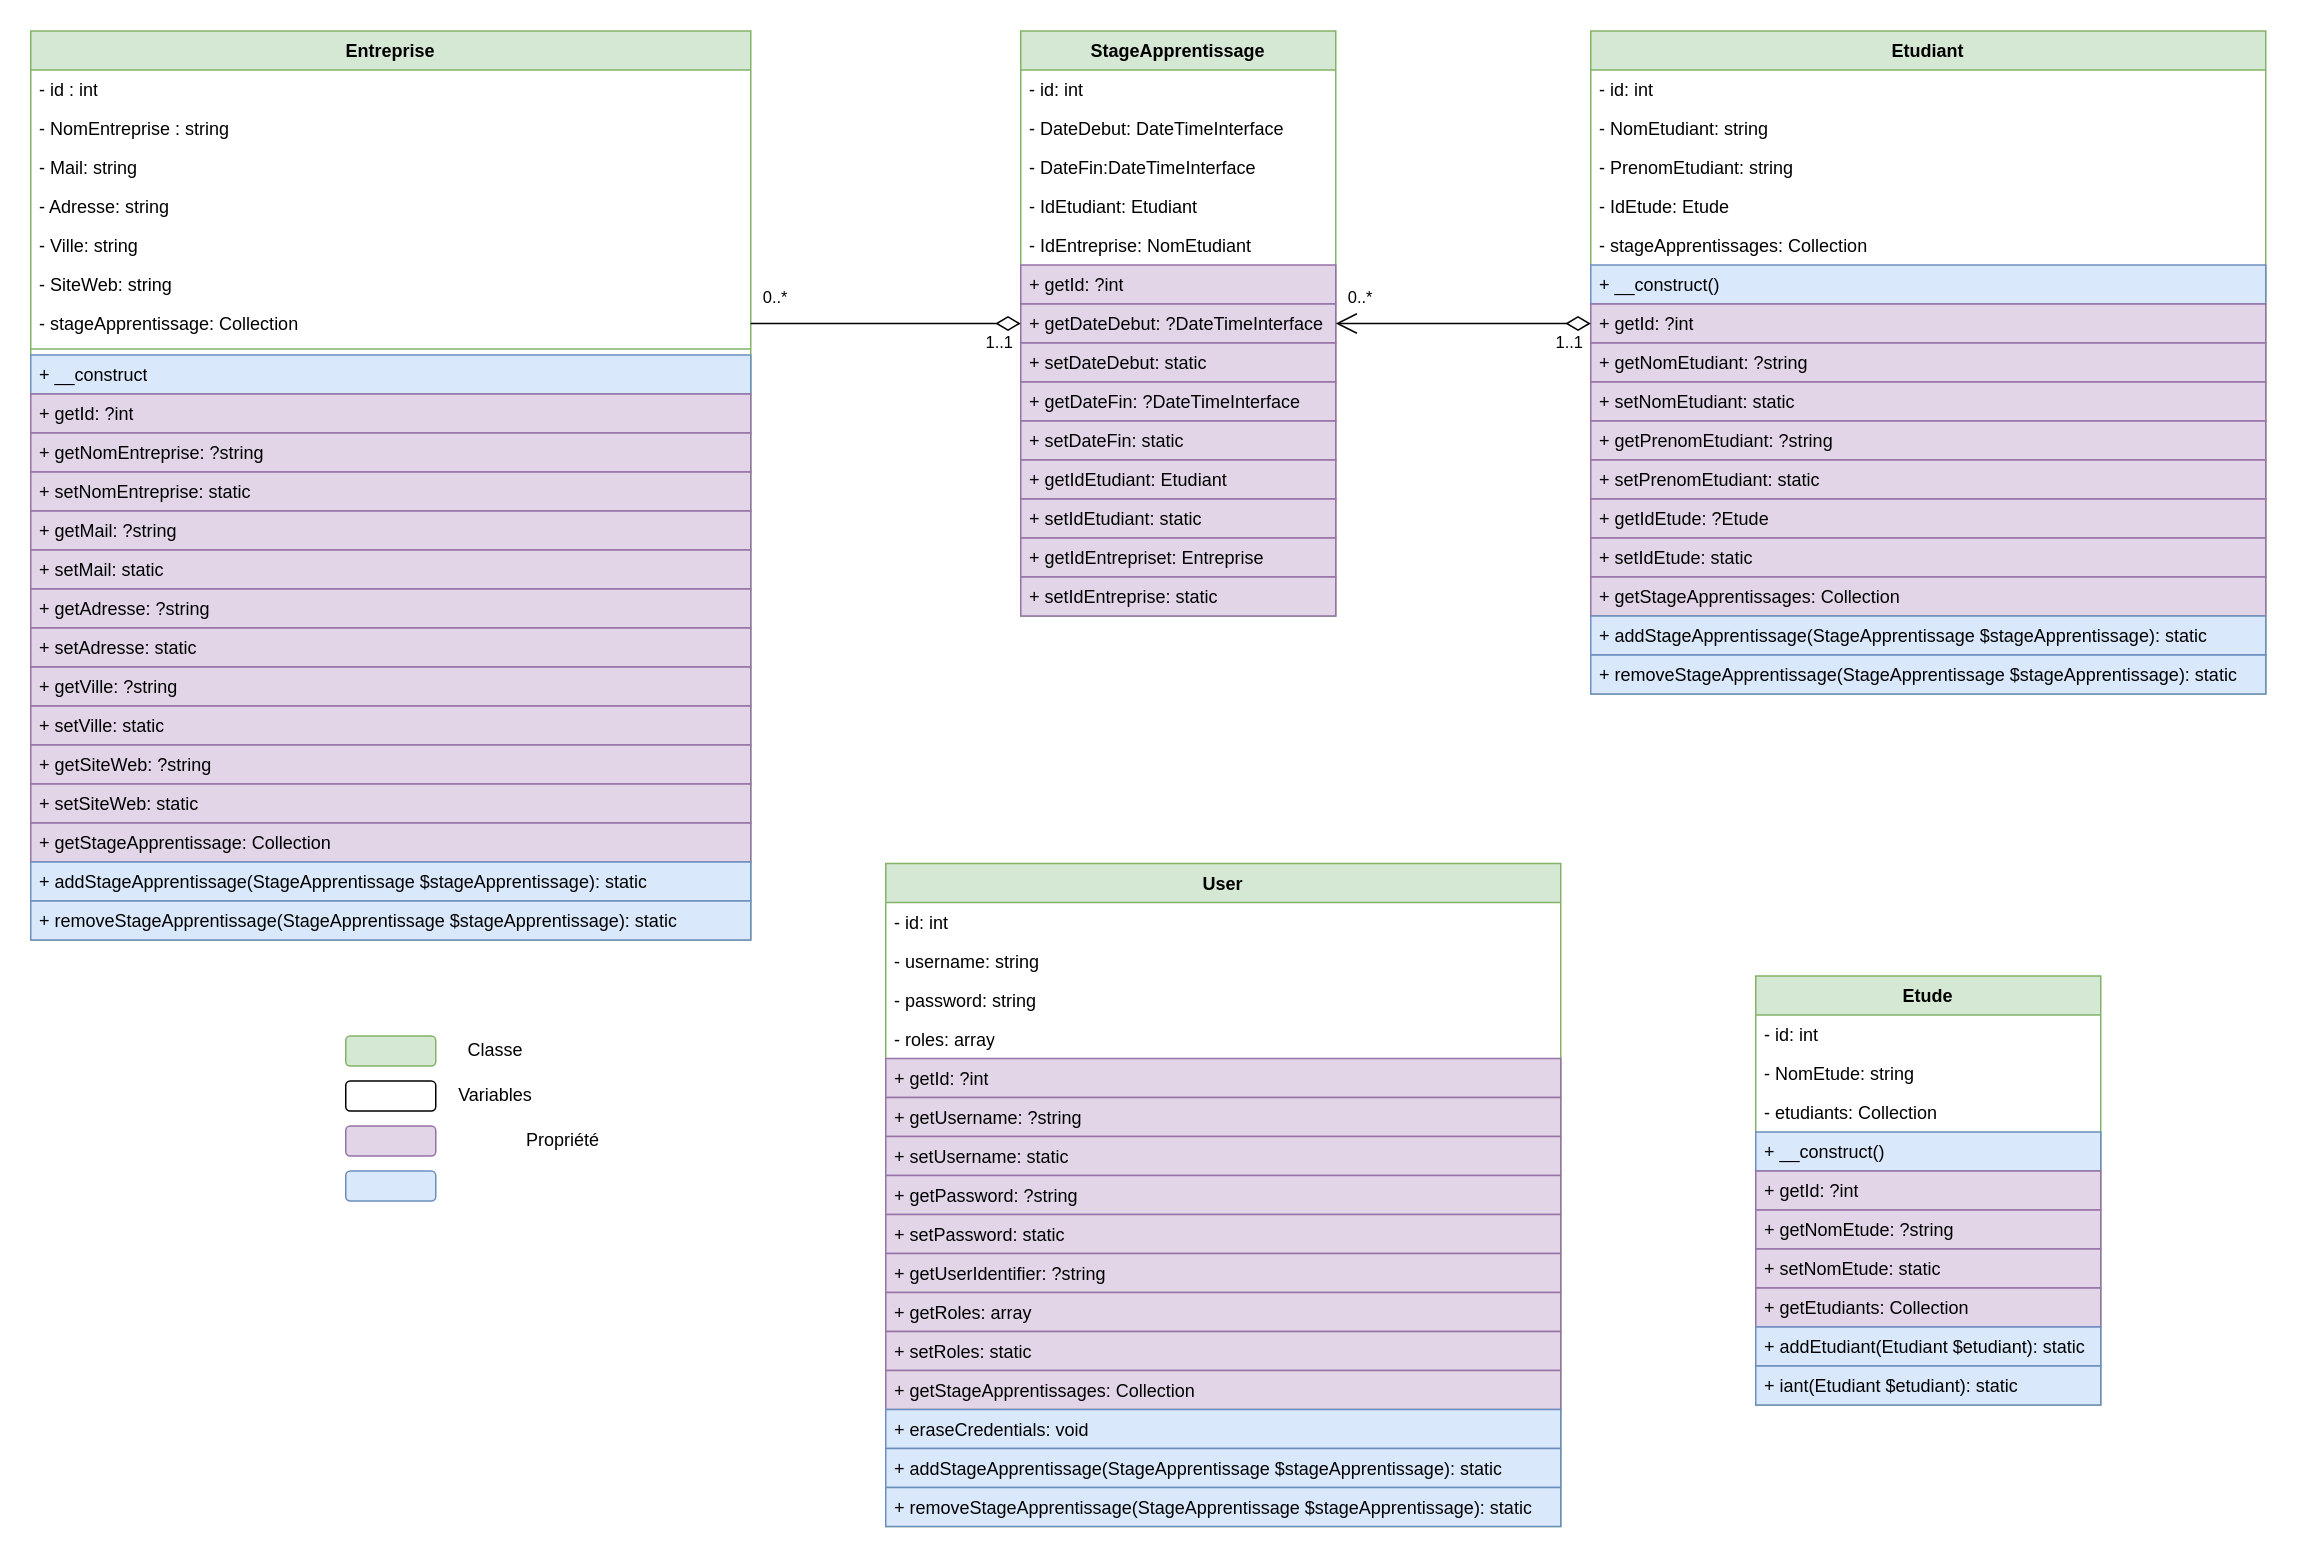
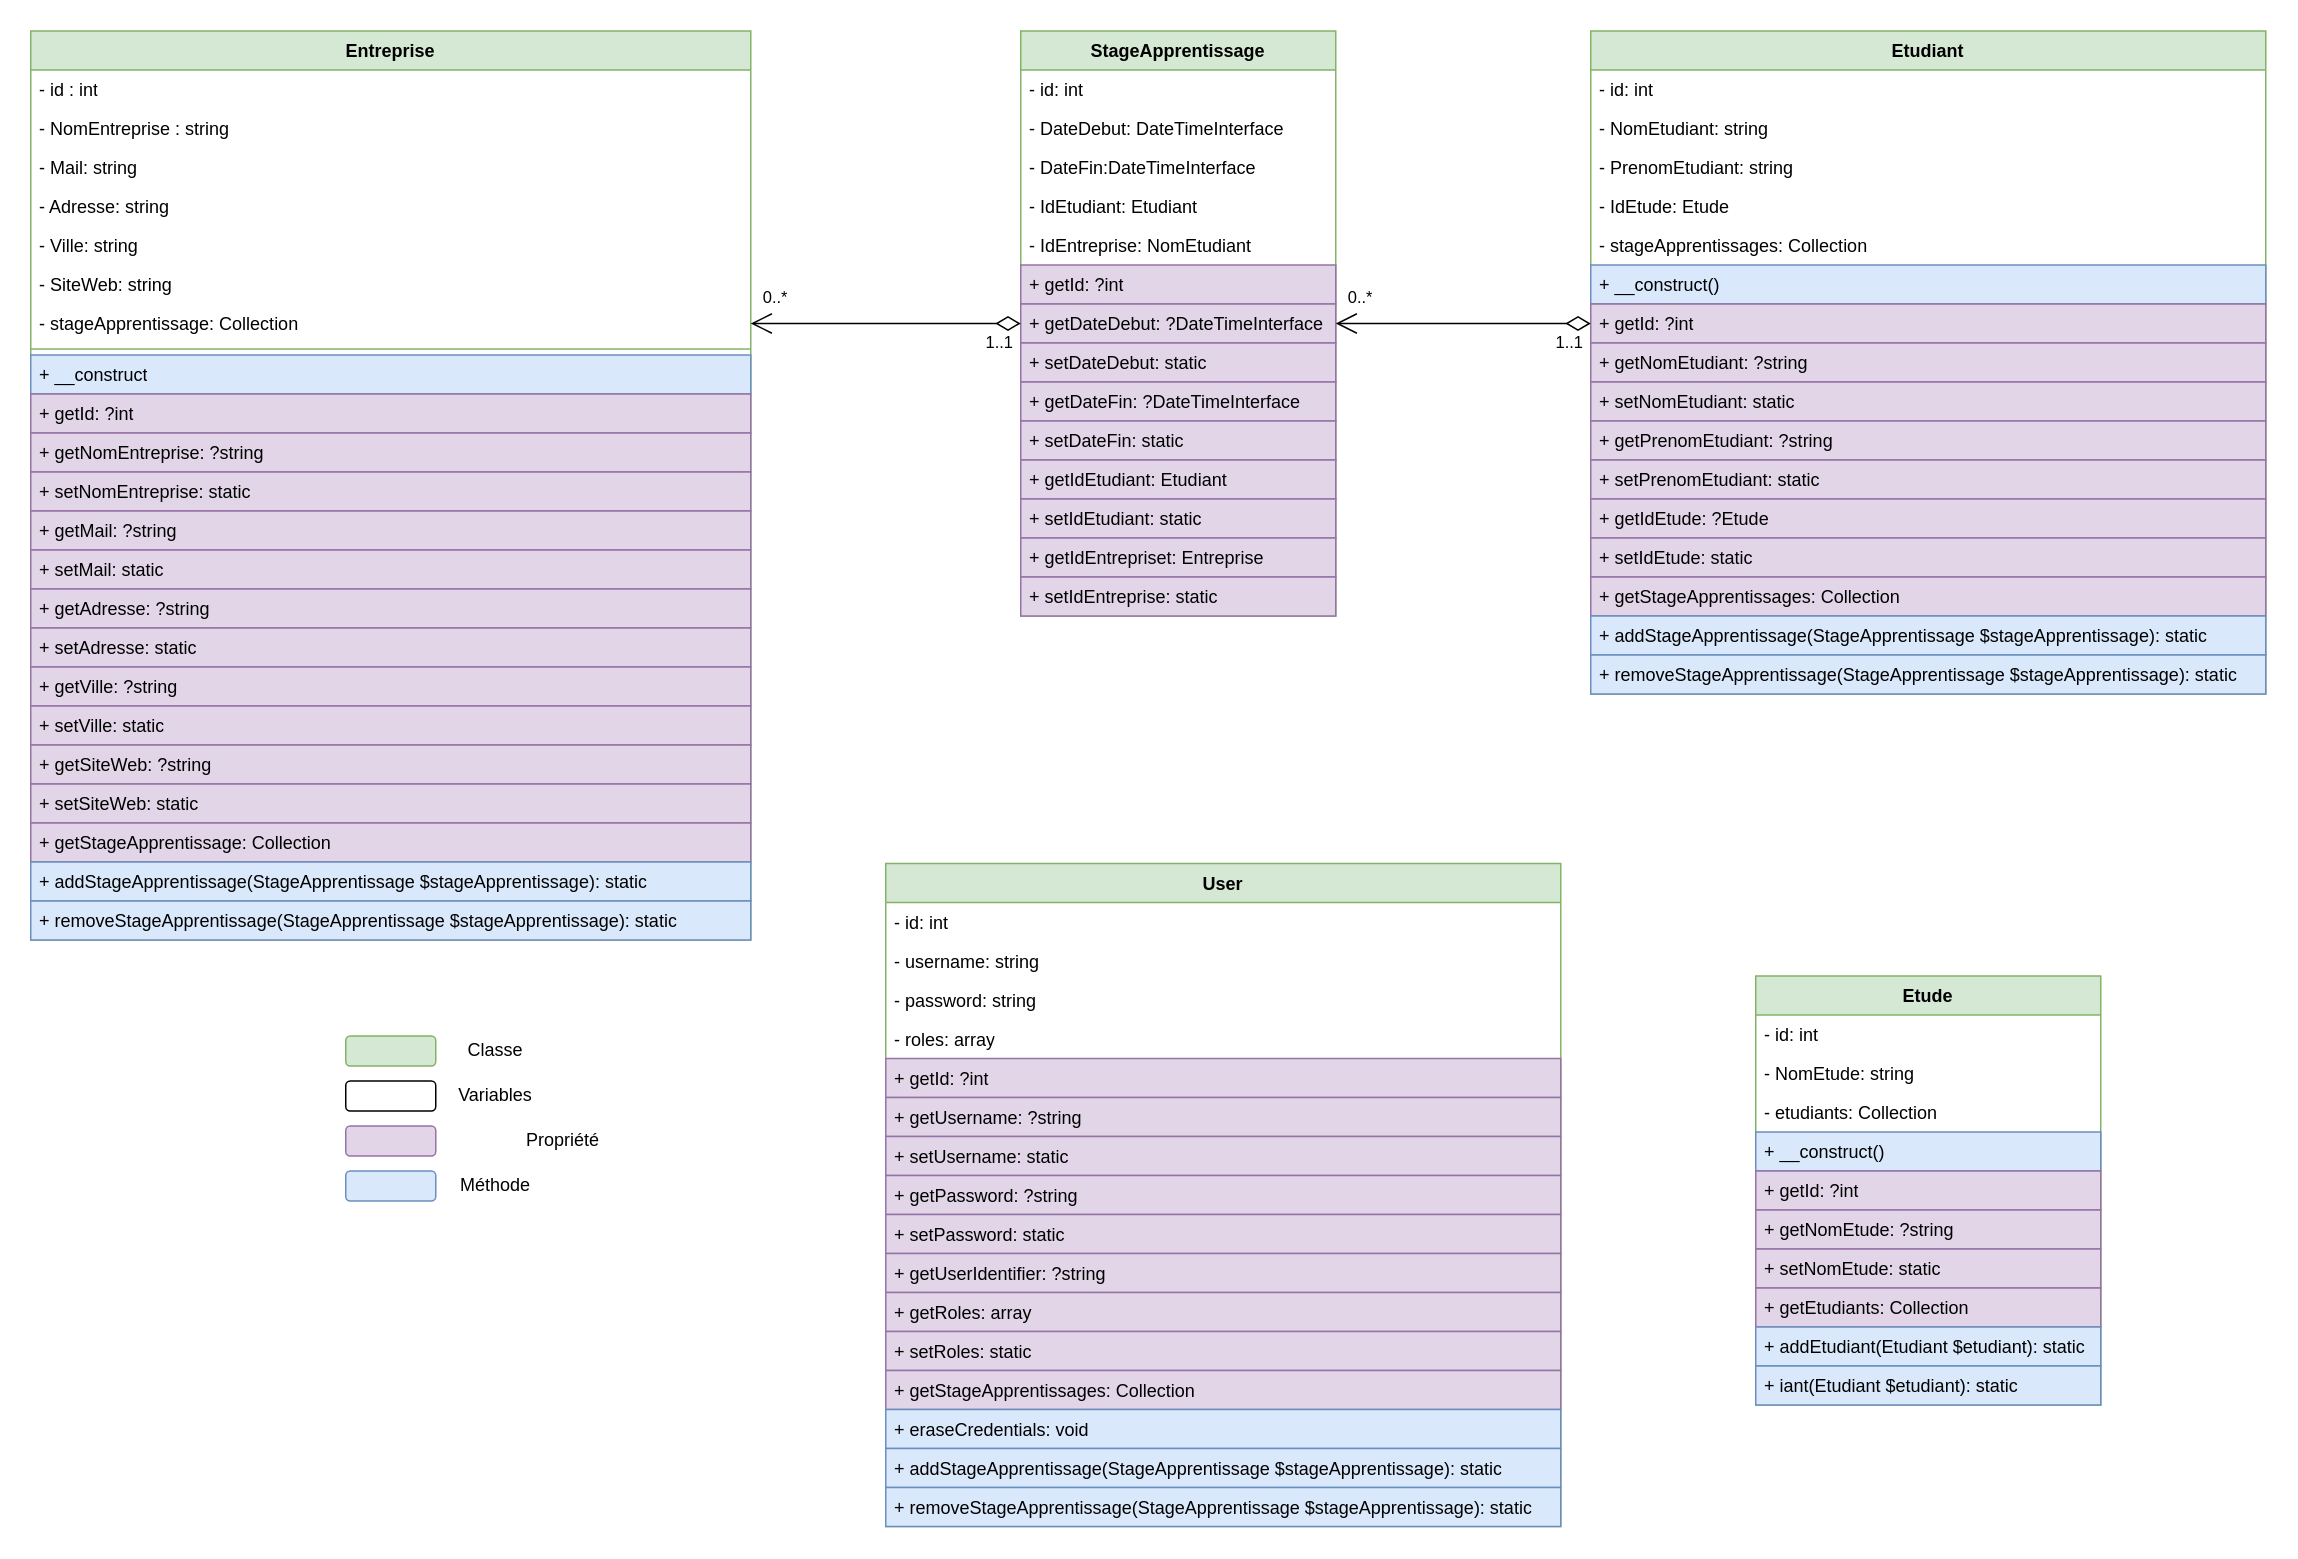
edge "- stageApprentissage: Collection" -> "StageApprentissage": arrowhead none -> open
node "Méthode": added
